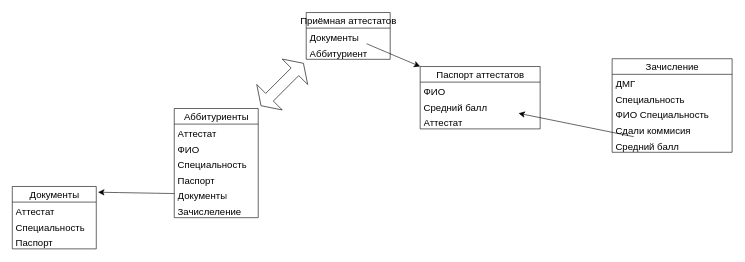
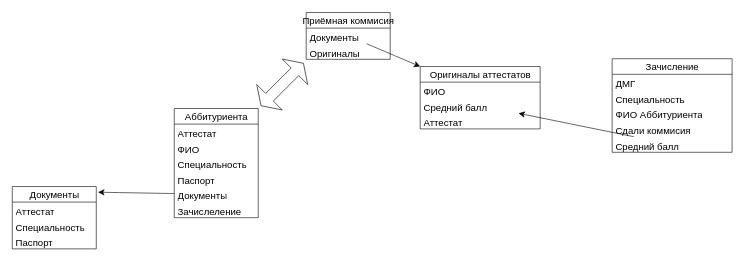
node "Приёмная аттестатов": label "Приёмная аттестатов" -> "Приёмная коммисия"
node "Аббитуриент": label "Аббитуриент" -> "Оригиналы"
node "Паспорт аттестатов": label "Паспорт аттестатов" -> "Оригиналы аттестатов"
node "ФИО Специальность": label "ФИО Специальность" -> "ФИО Аббитуриента"
node "Аббитуриенты": label "Аббитуриенты" -> "Аббитуриента"
